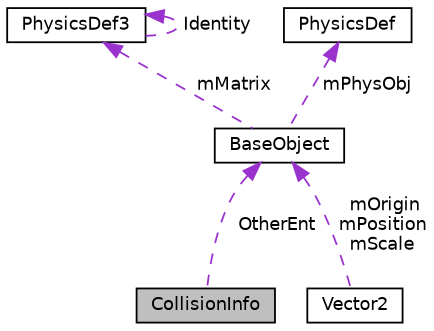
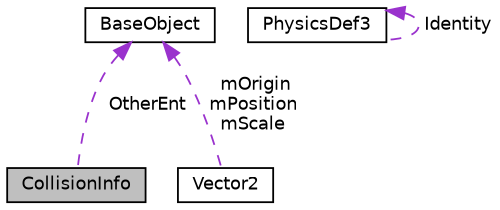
node "PhysicsDef": removed
edge "BaseObject" -> "PhysicsDef3": removed, label "mMatrix"
